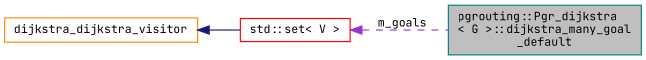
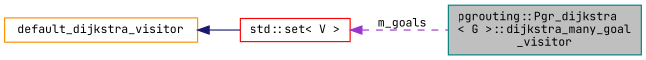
node "dijkstra_dijkstra_visitor": label "dijkstra_dijkstra_visitor" -> "default_dijkstra_visitor"
node "pgrouting::Pgr_dijkstra < G >::dijkstra_many_goal _default": label "pgrouting::Pgr_dijkstra < G >::dijkstra_many_goal _default" -> "pgrouting::Pgr_dijkstra < G >::dijkstra_many_goal _visitor"
